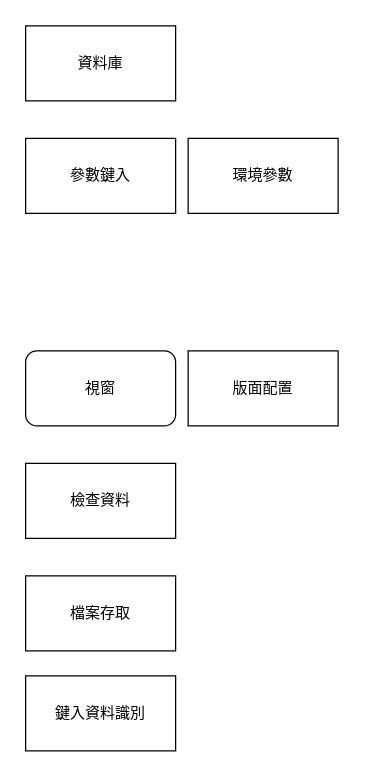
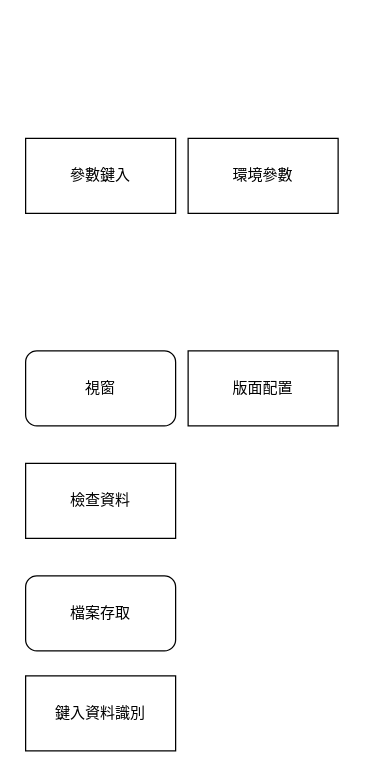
node "資料庫": removed
node "檔案存取": shape rectangle -> rounded rectangle
